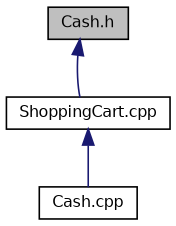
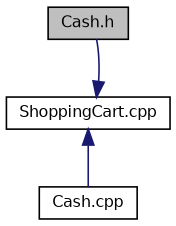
edge "ShoppingCart.cpp" -> "Cash.h": reversed
